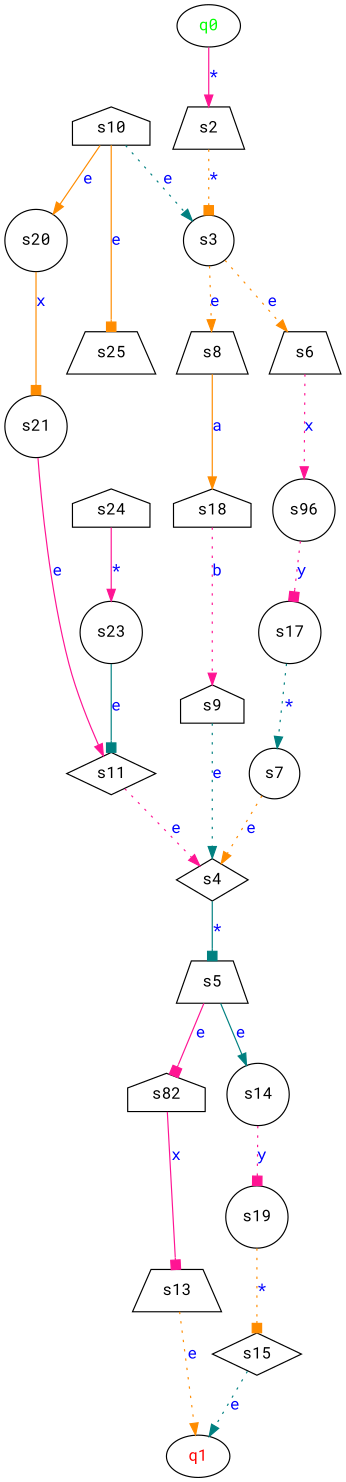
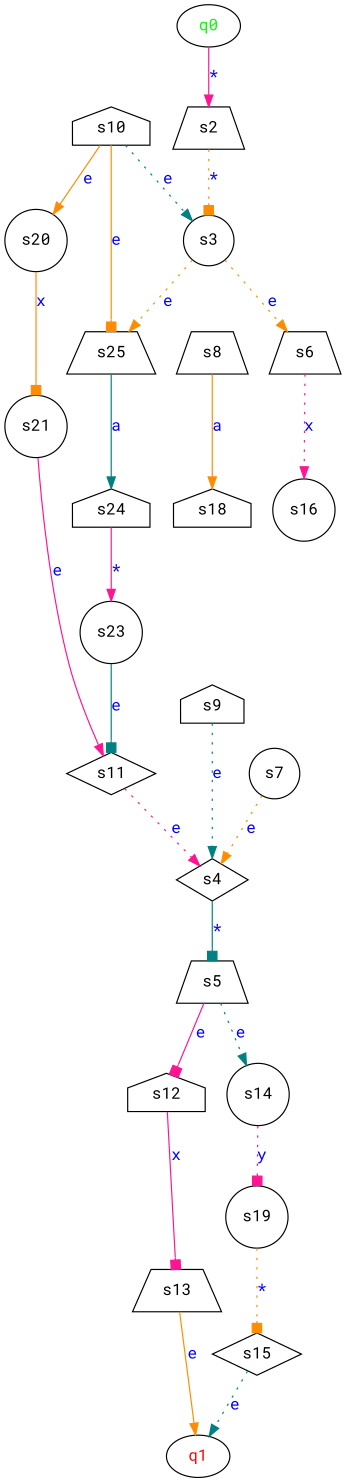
edge "s3" -> "s8": now "s3" -> "s25"
edge "s25" -> "s24": added, label "a"
node "s96": label "s96" -> "s16"
edge "s18" -> "s9": removed, label "b"
node "s17": removed
edge "s5" -> "s14": style solid -> dotted
node "s82": label "s82" -> "s12"
edge "s13" -> "q1": style dotted -> solid
